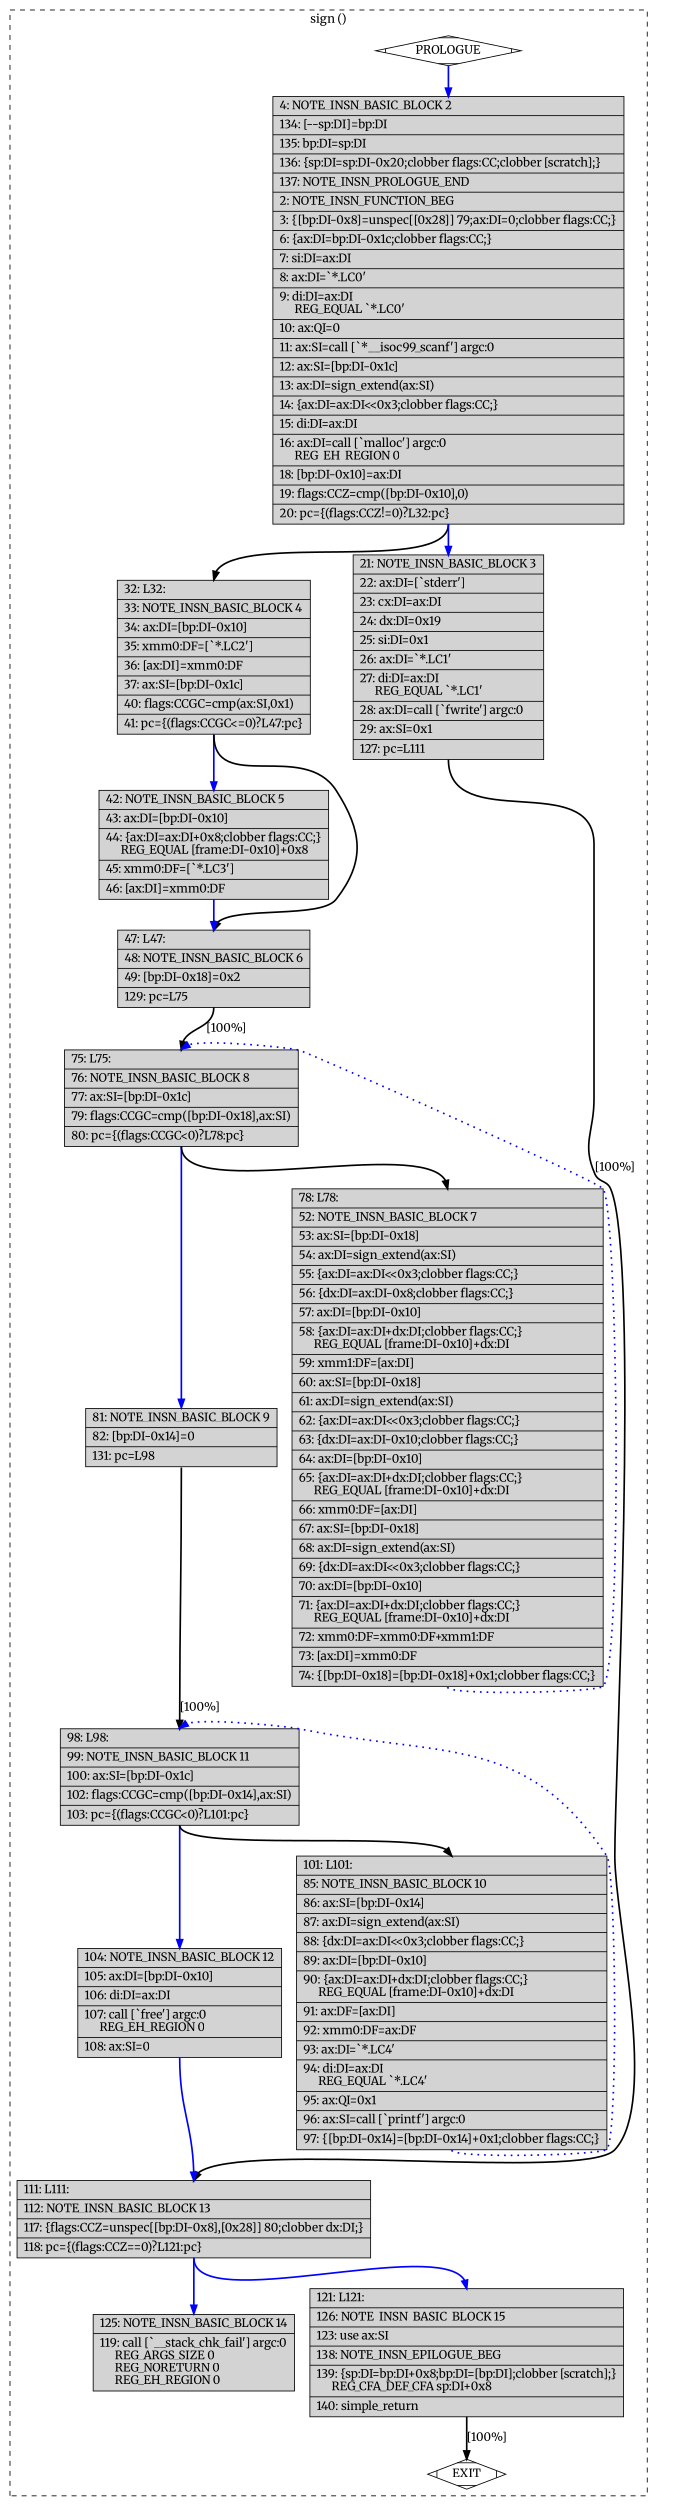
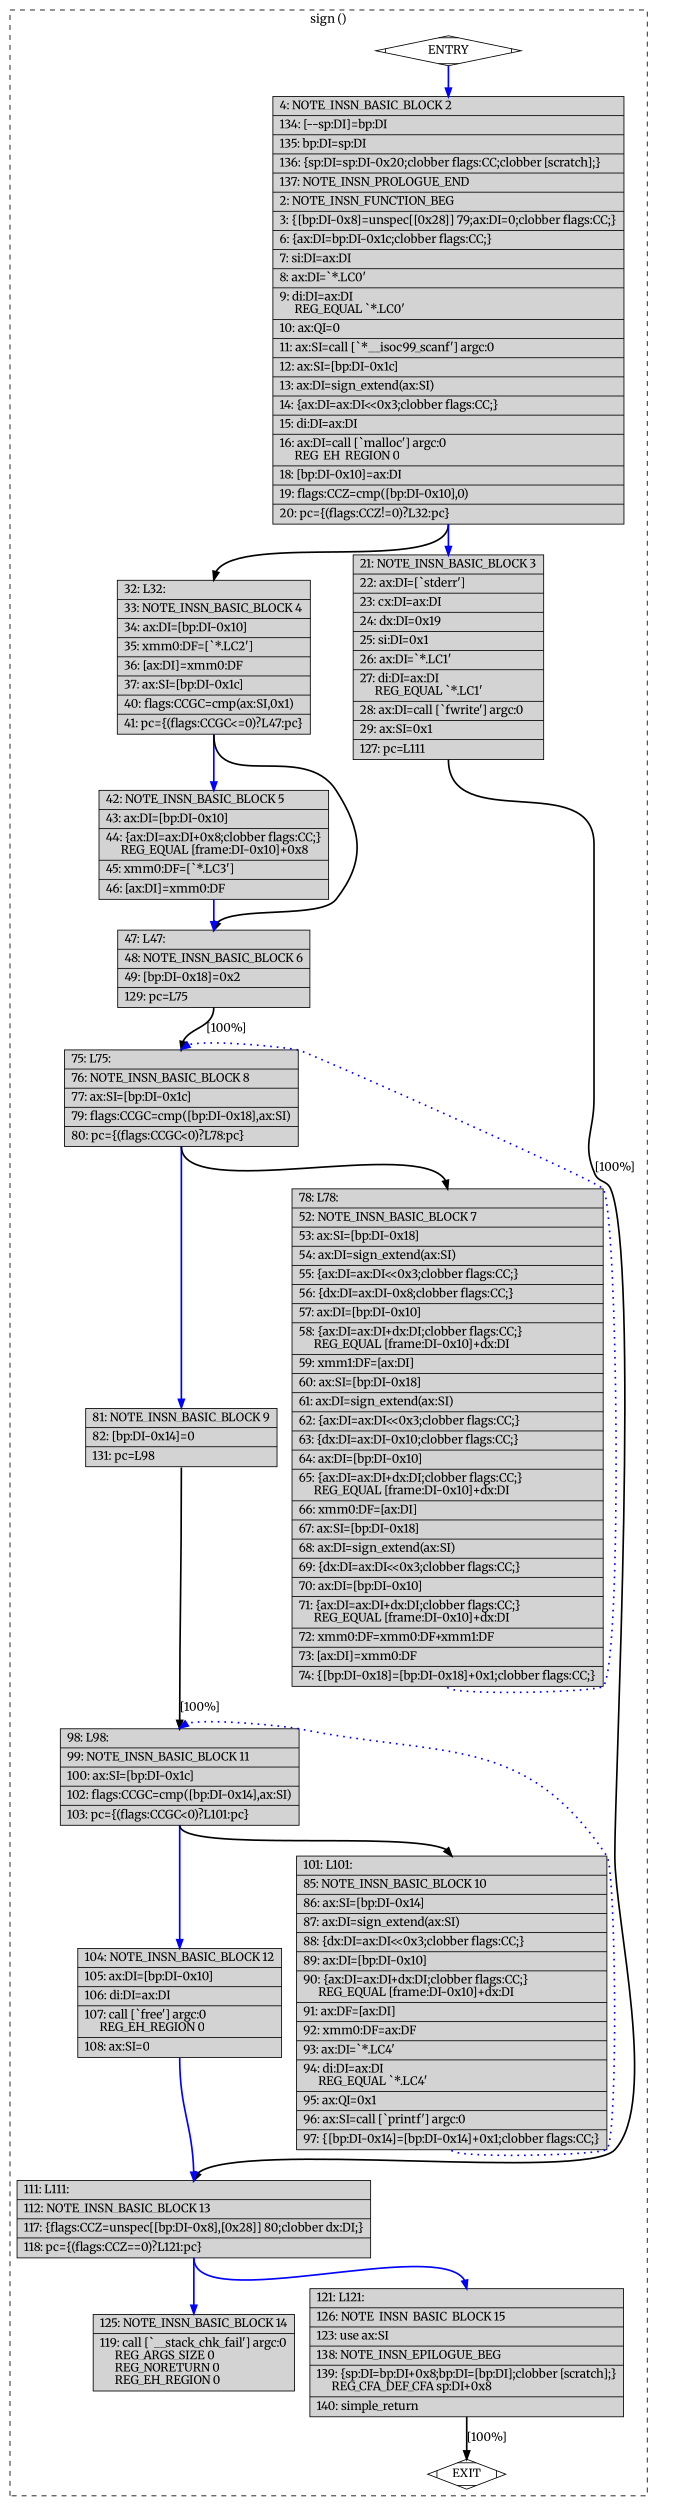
node "PROLOGUE": label "PROLOGUE" -> "ENTRY"
